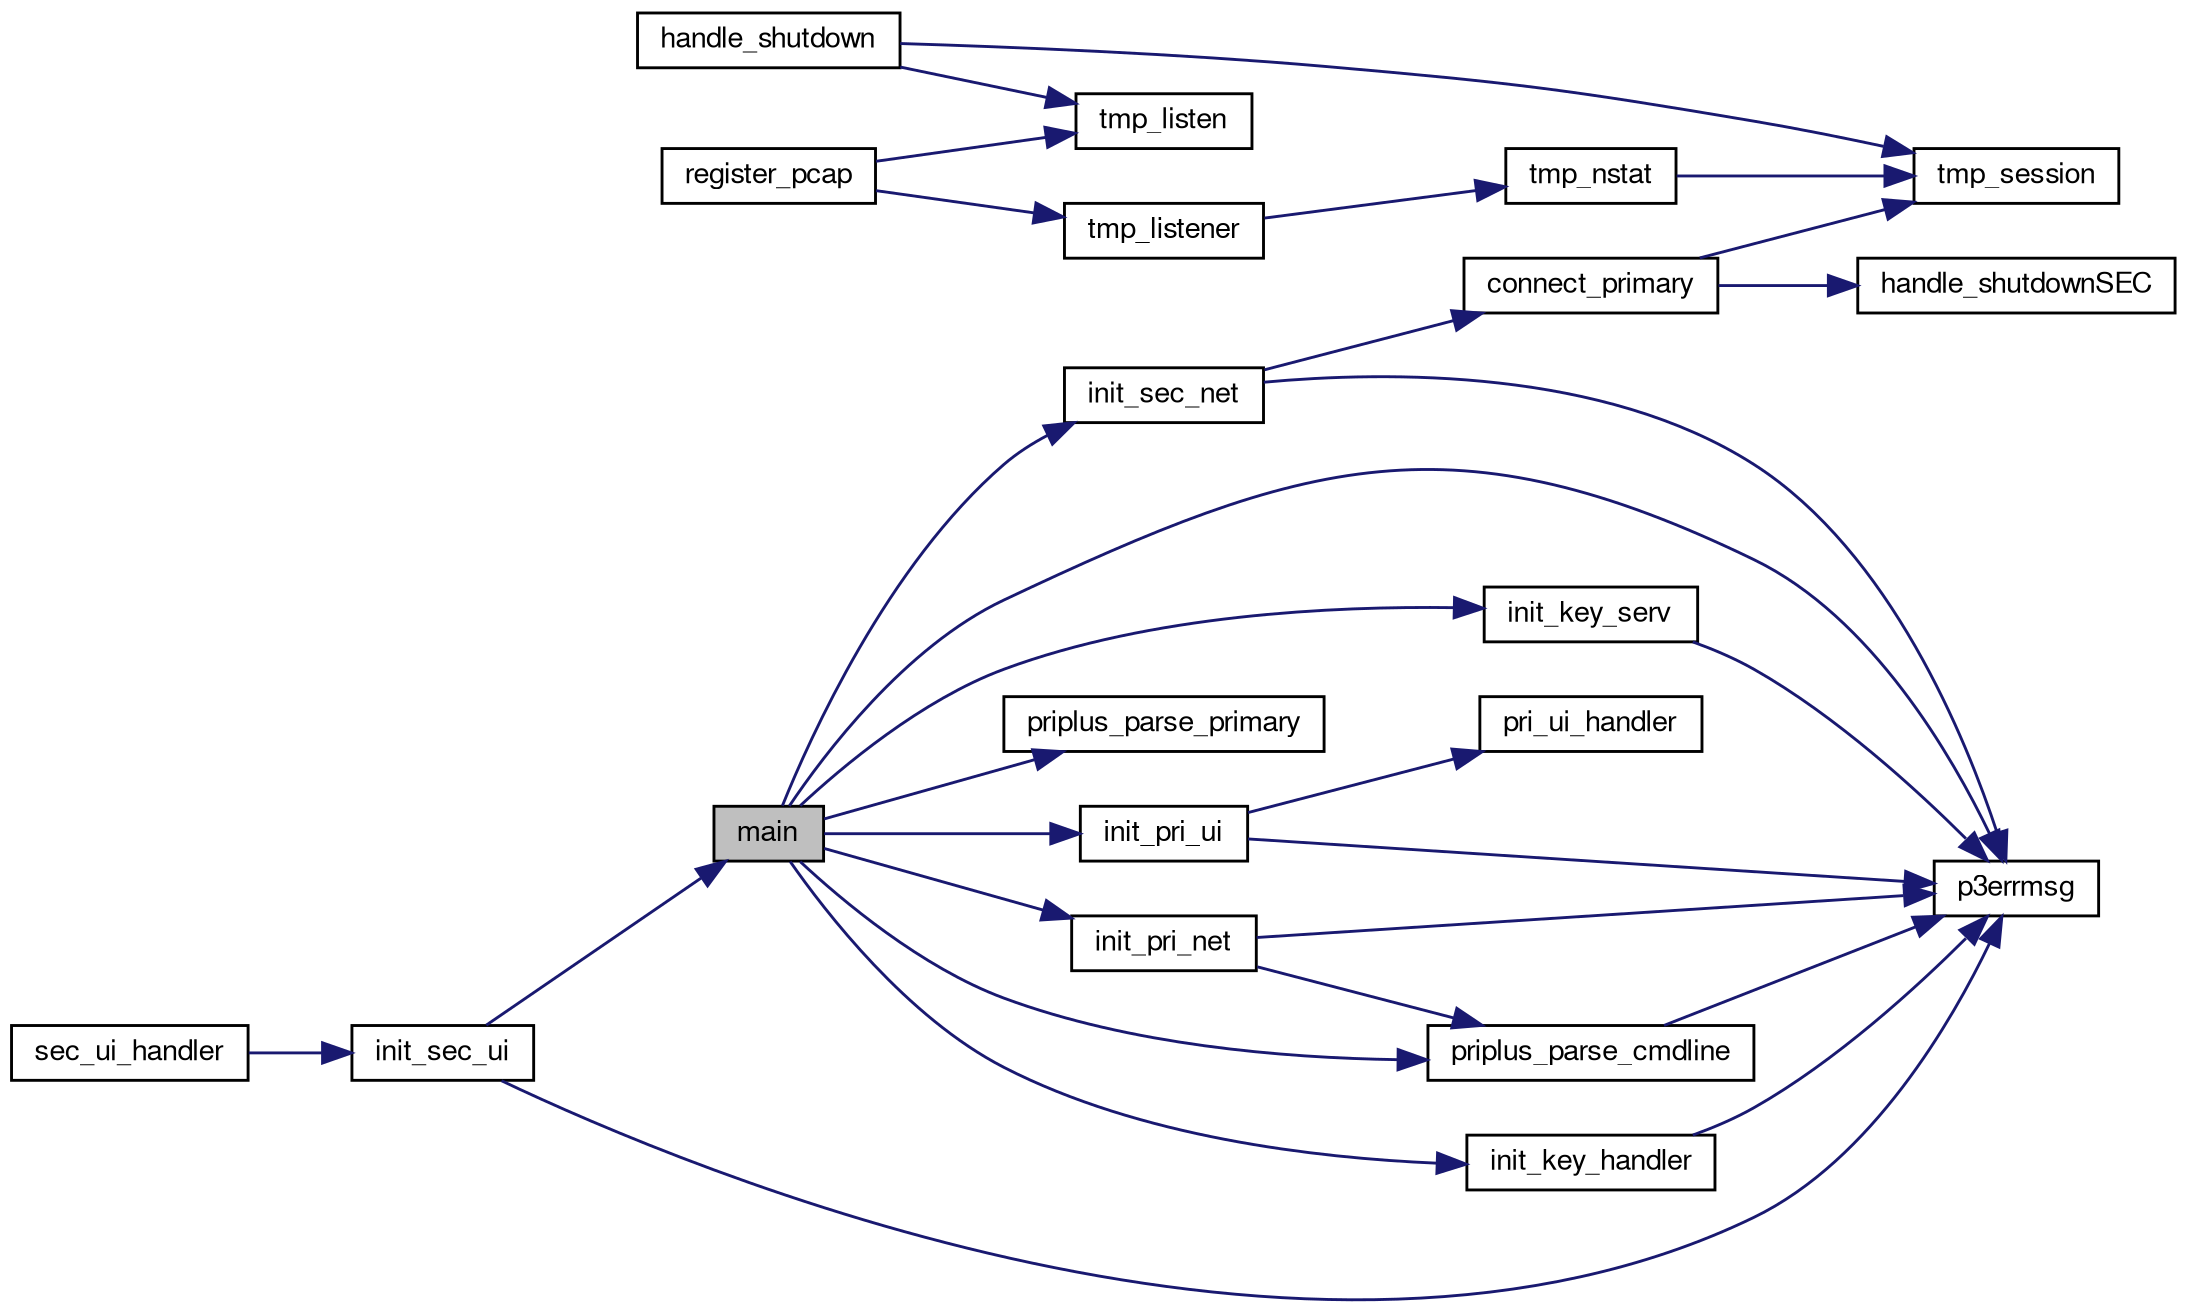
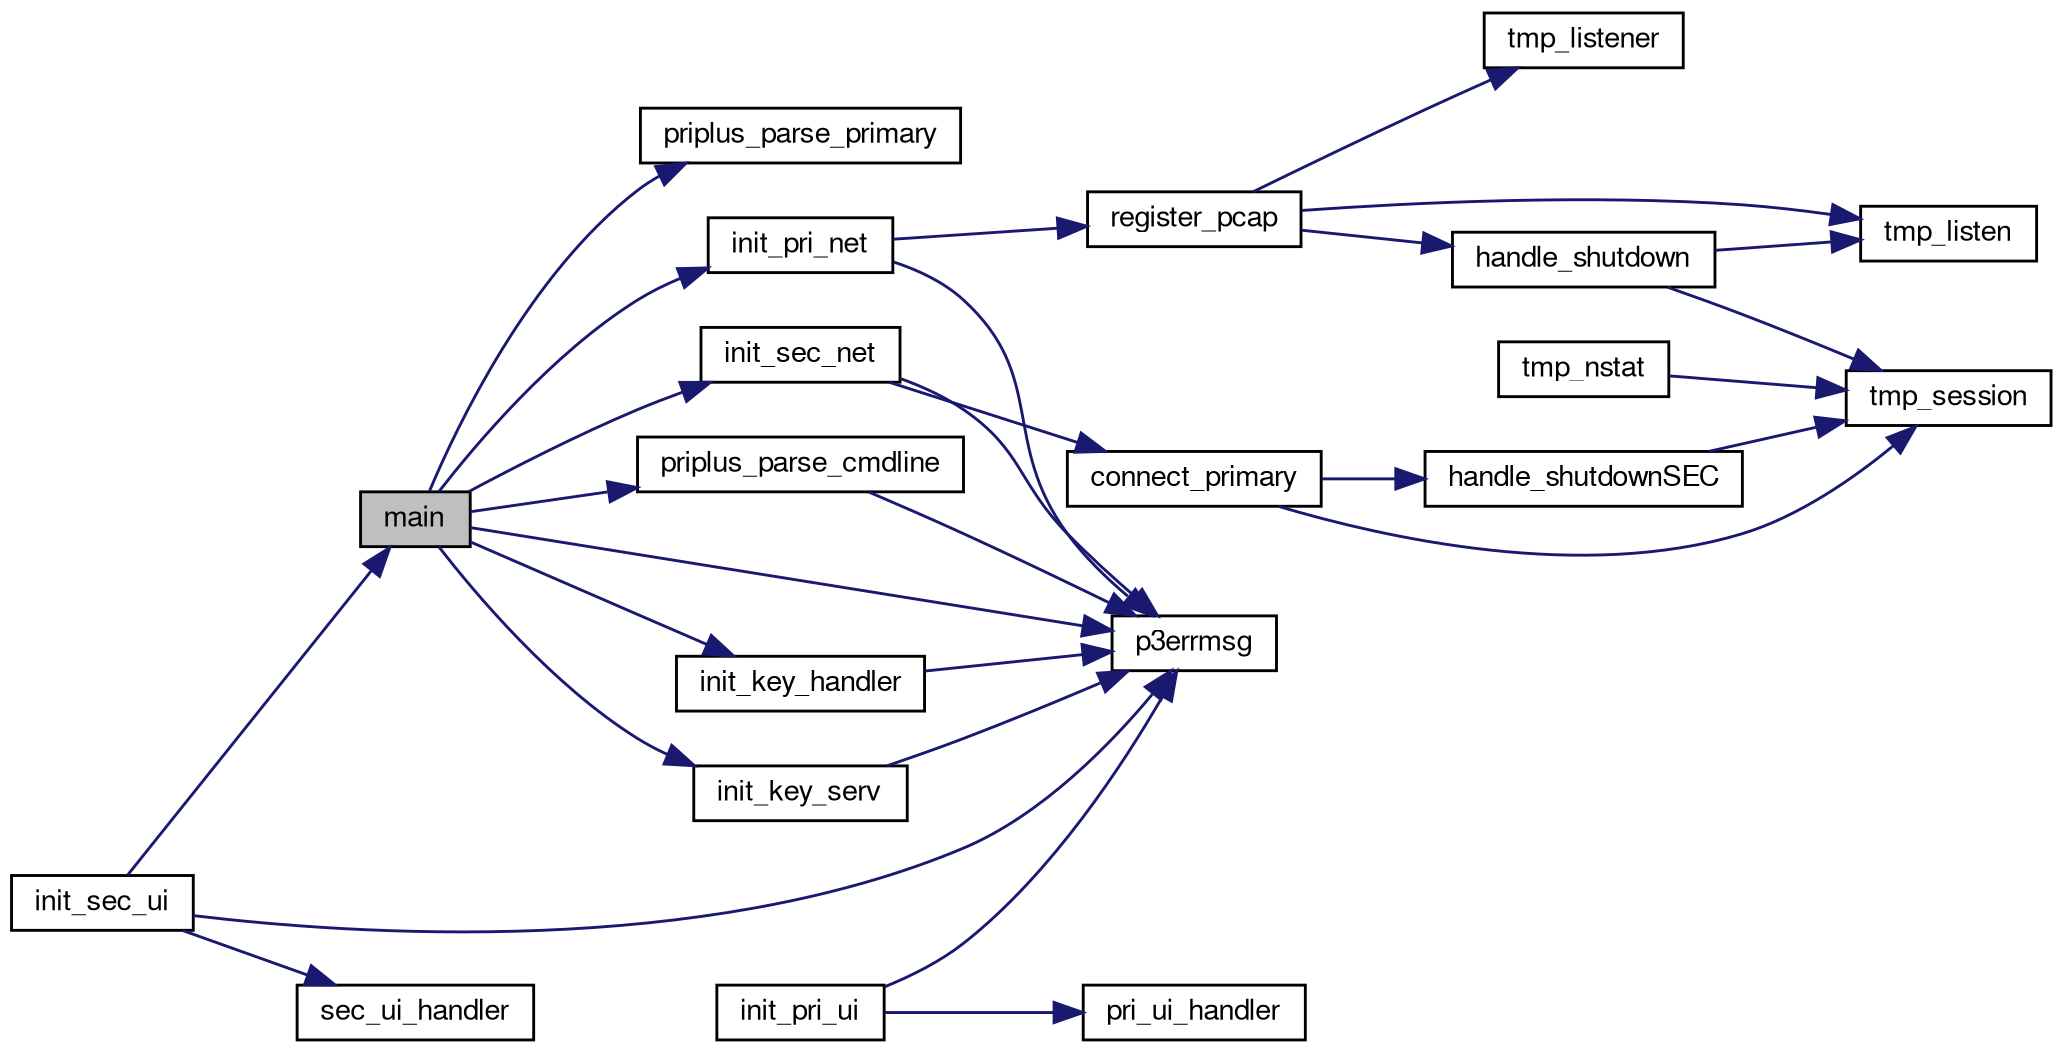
edge "tmp_listener" -> "tmp_nstat": removed
edge "register_pcap" -> "handle_shutdown": added
edge "handle_shutdownSEC" -> "tmp_session": added
edge "main" -> "init_pri_ui": removed
edge "init_pri_net" -> "priplus_parse_cmdline": now "init_pri_net" -> "register_pcap"
edge "sec_ui_handler" -> "init_sec_ui": reversed
